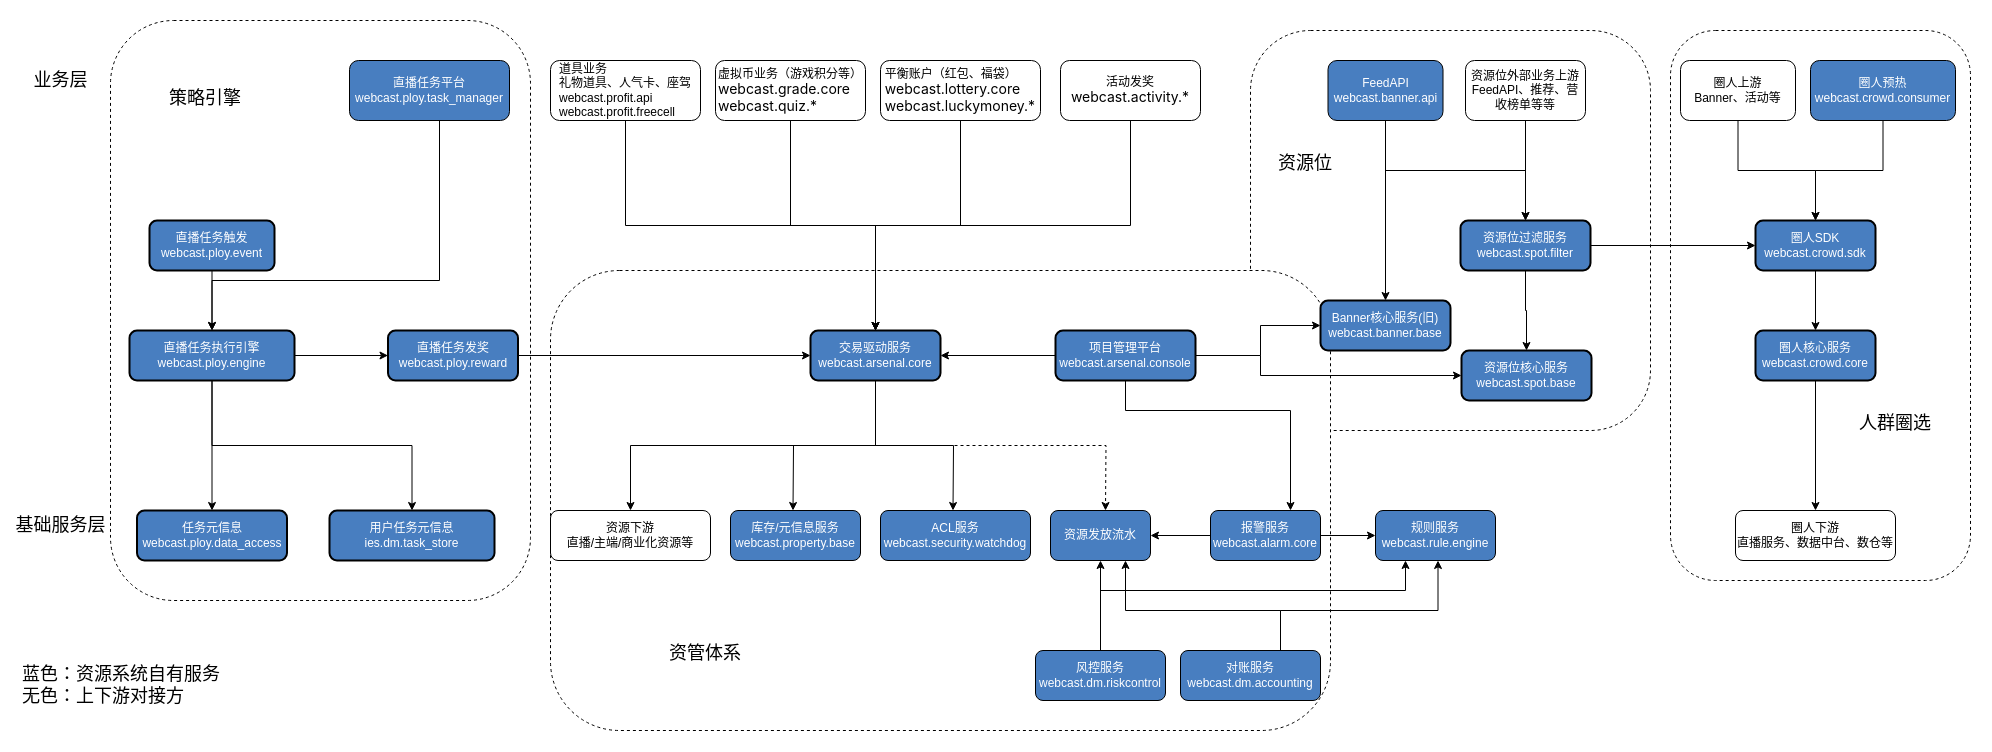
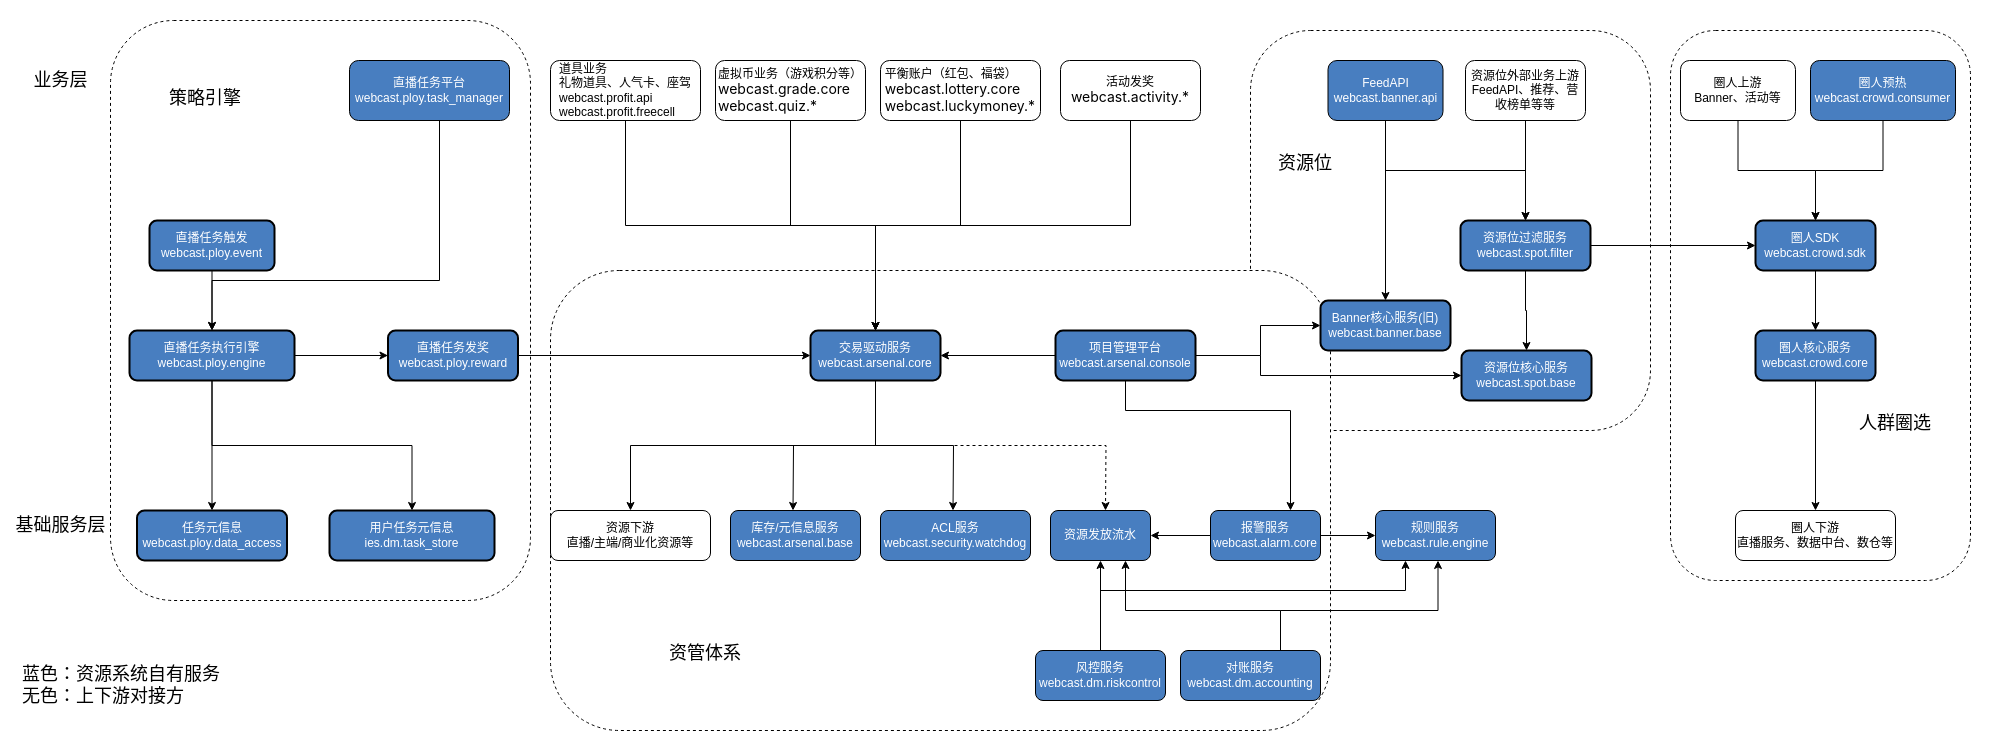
node "库存/元信息服务 webcast.property.base": label "库存/元信息服务 webcast.property.base" -> "库存/元信息服务 webcast.arsenal.base"
